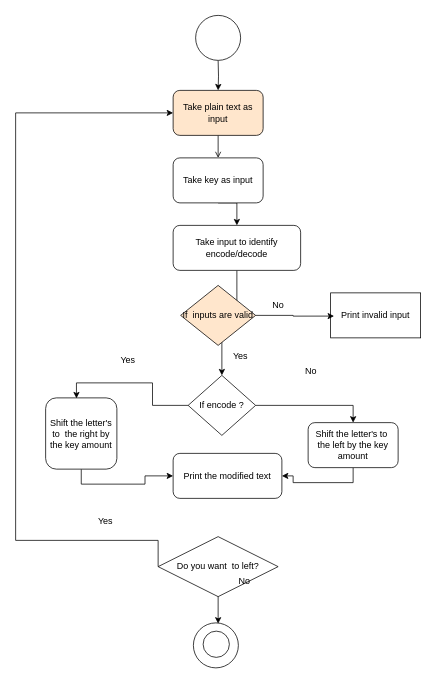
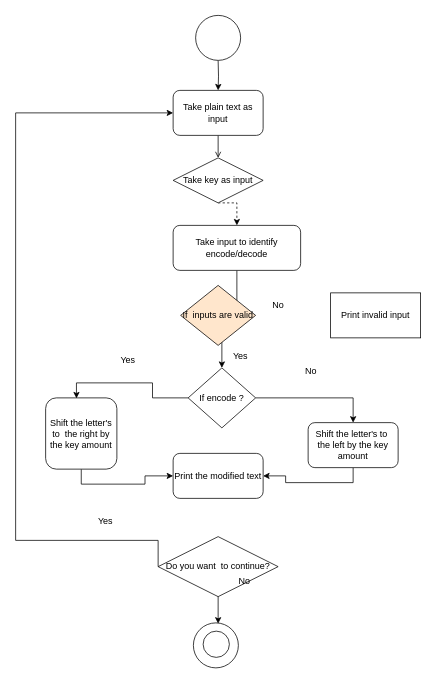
node "Take plain text as input": fillcolor #ffe6cc -> #ffffff
node "Take key as input": shape rounded rectangle -> diamond
edge "Take key as input" -> "Take input to identify encode/decode": style solid -> dashed
edge "If inputs are valid" -> "Print invalid input": removed
node "If encode ?": moved (222, 405) -> (222, 398)
node "Print the modified text": size 109x45 -> 90x45
node "Do you want to left?": label "Do you want to left?" -> "Do you want to continue?"
